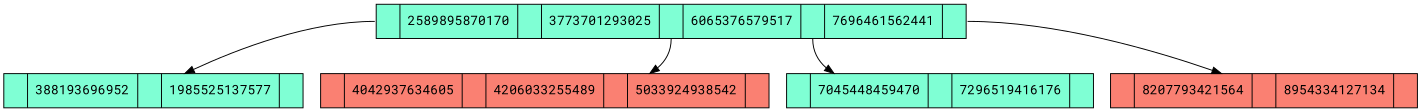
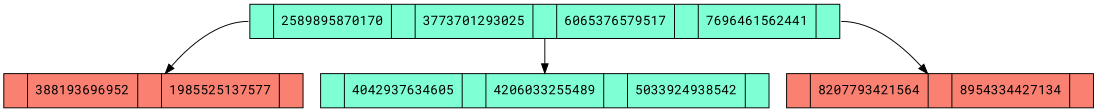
node "8207793421564": text "8954334127134" -> "8954334427134"
node "388193696952": fillcolor aquamarine -> salmon
node "4042937634605": fillcolor salmon -> aquamarine
node "7045448459470": removed
